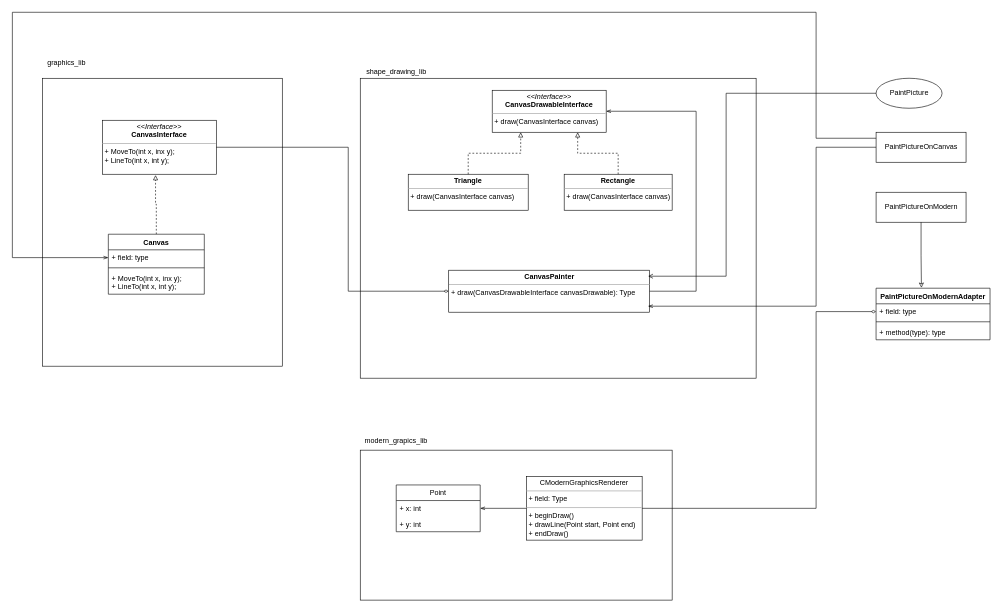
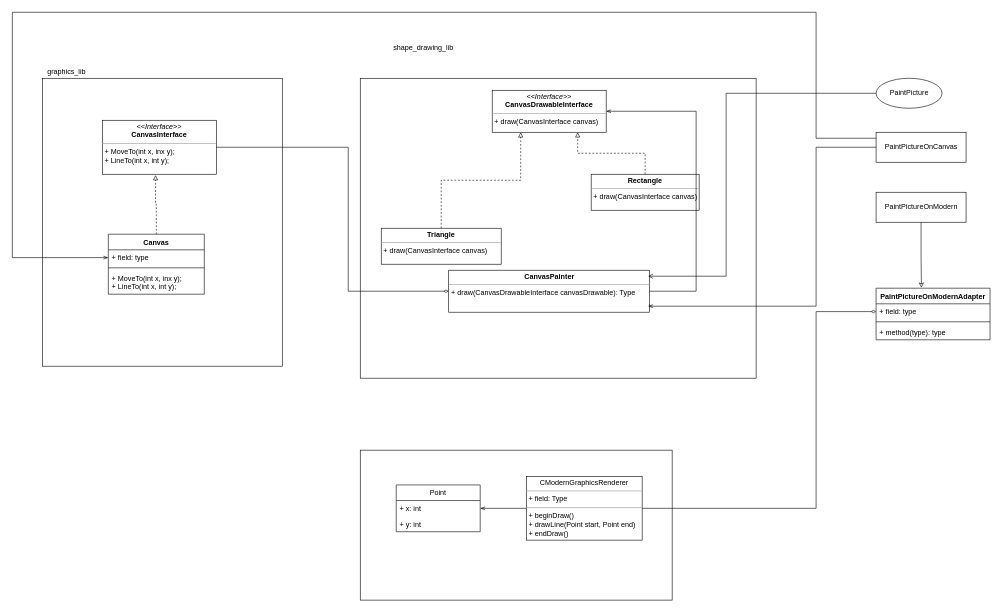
node "graphics_lib": moved (66, 63) -> (66, 72)
node "shape_drawing_lib": moved (396, 72) -> (423, 48)
node "Triangle + draw(CanvasInterface canvas)": moved (468, 192) -> (441, 246)
node "Rectangle + draw(CanvasInterface canvas)": moved (618, 192) -> (645, 192)
node "modern_grapics_lib": removed
